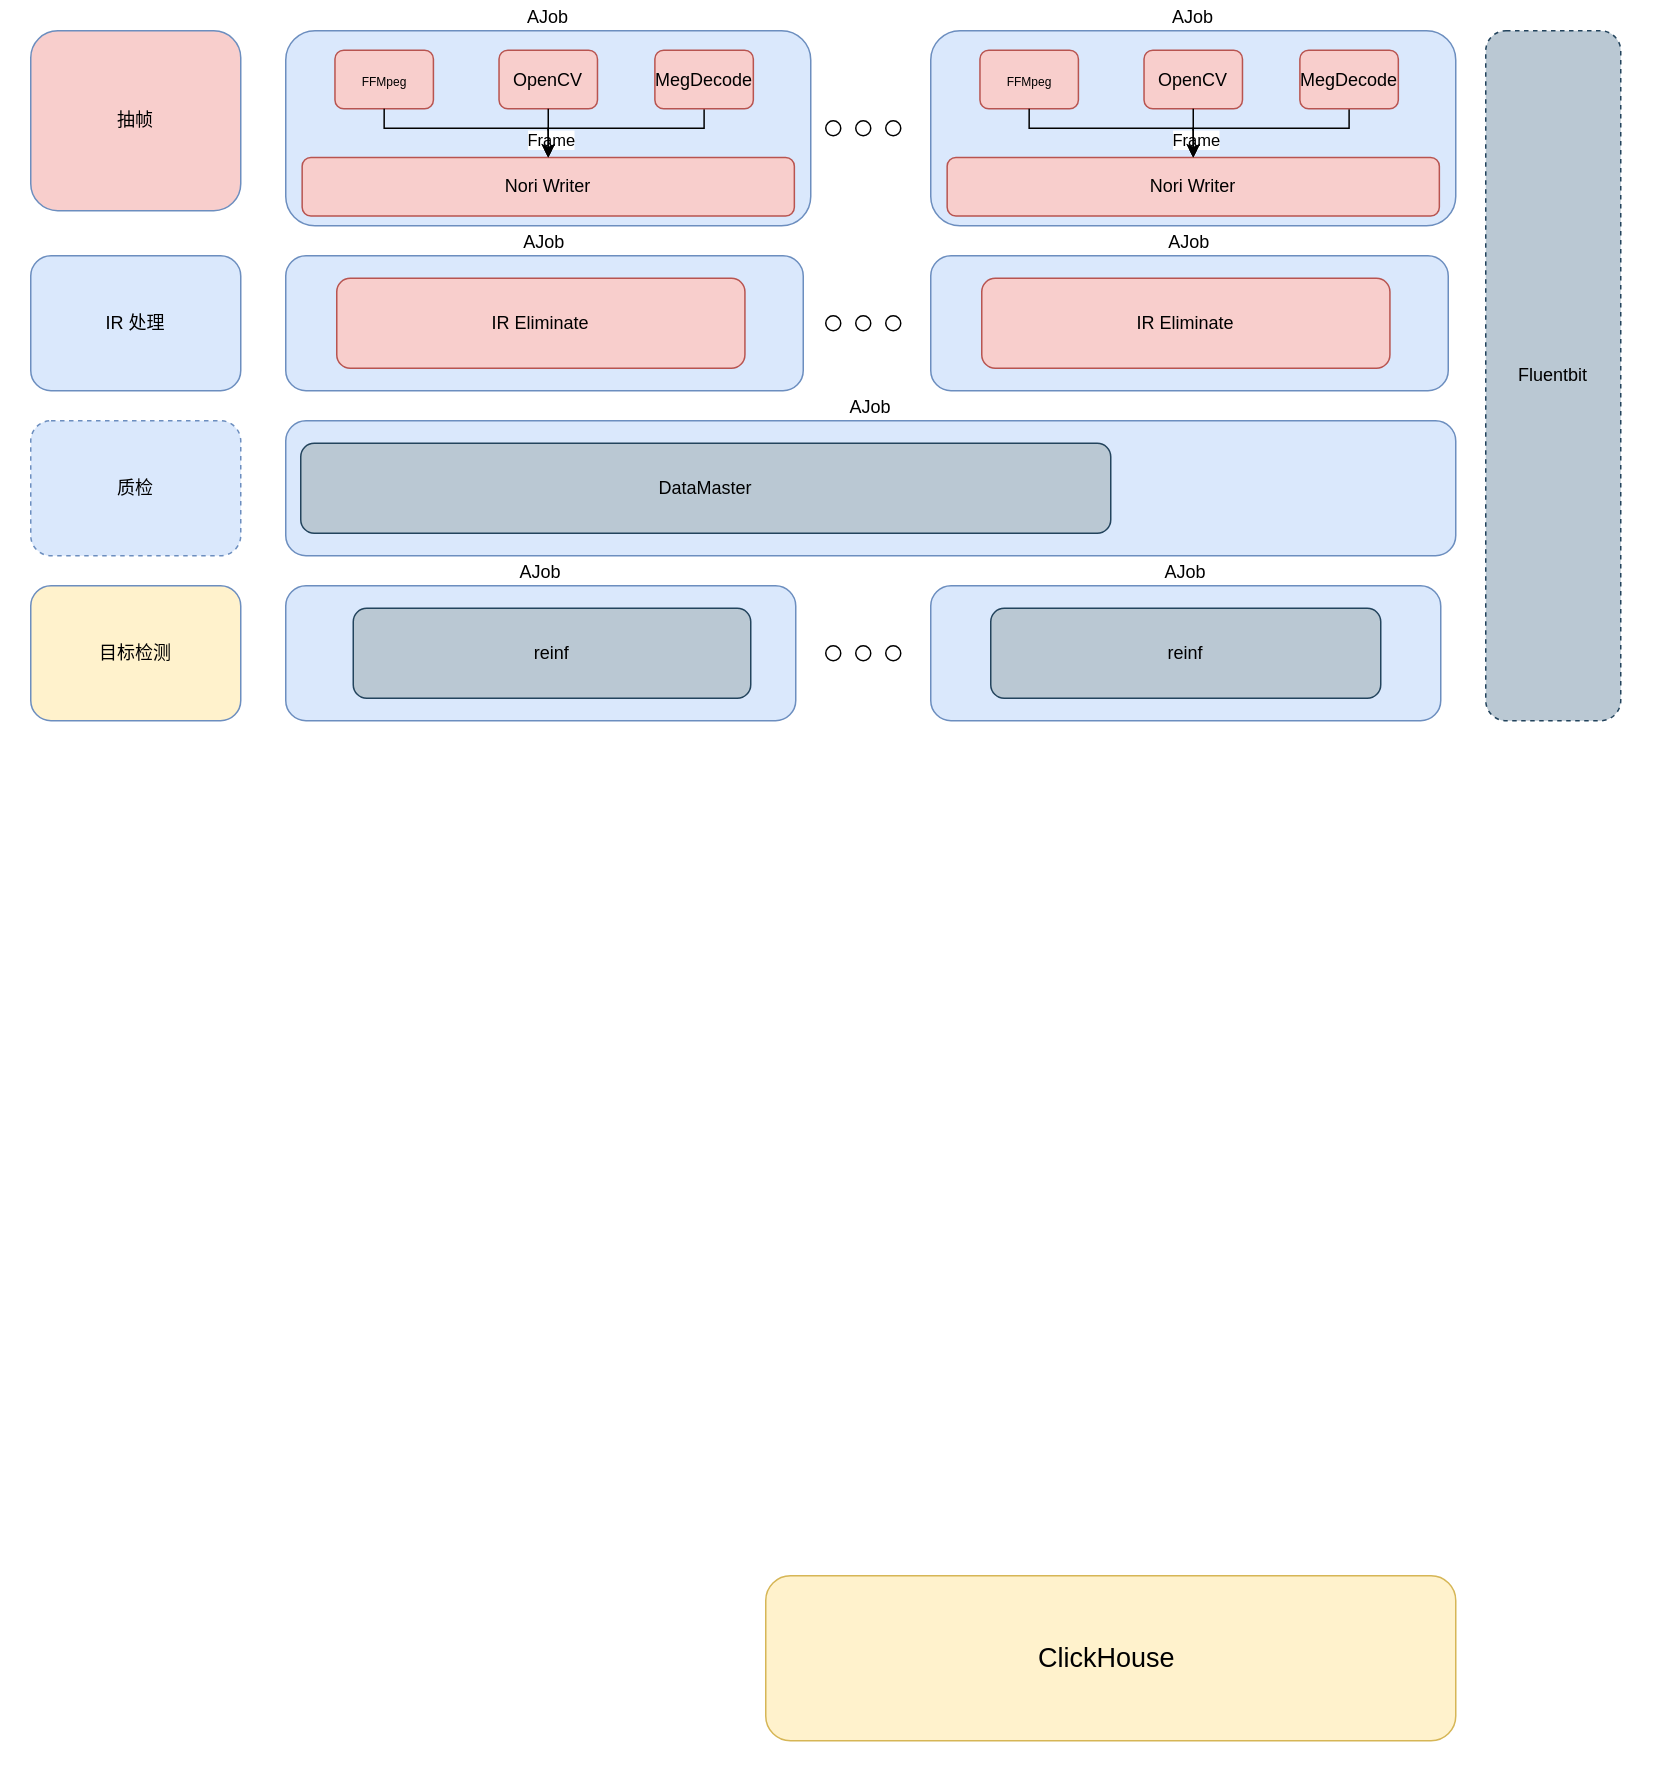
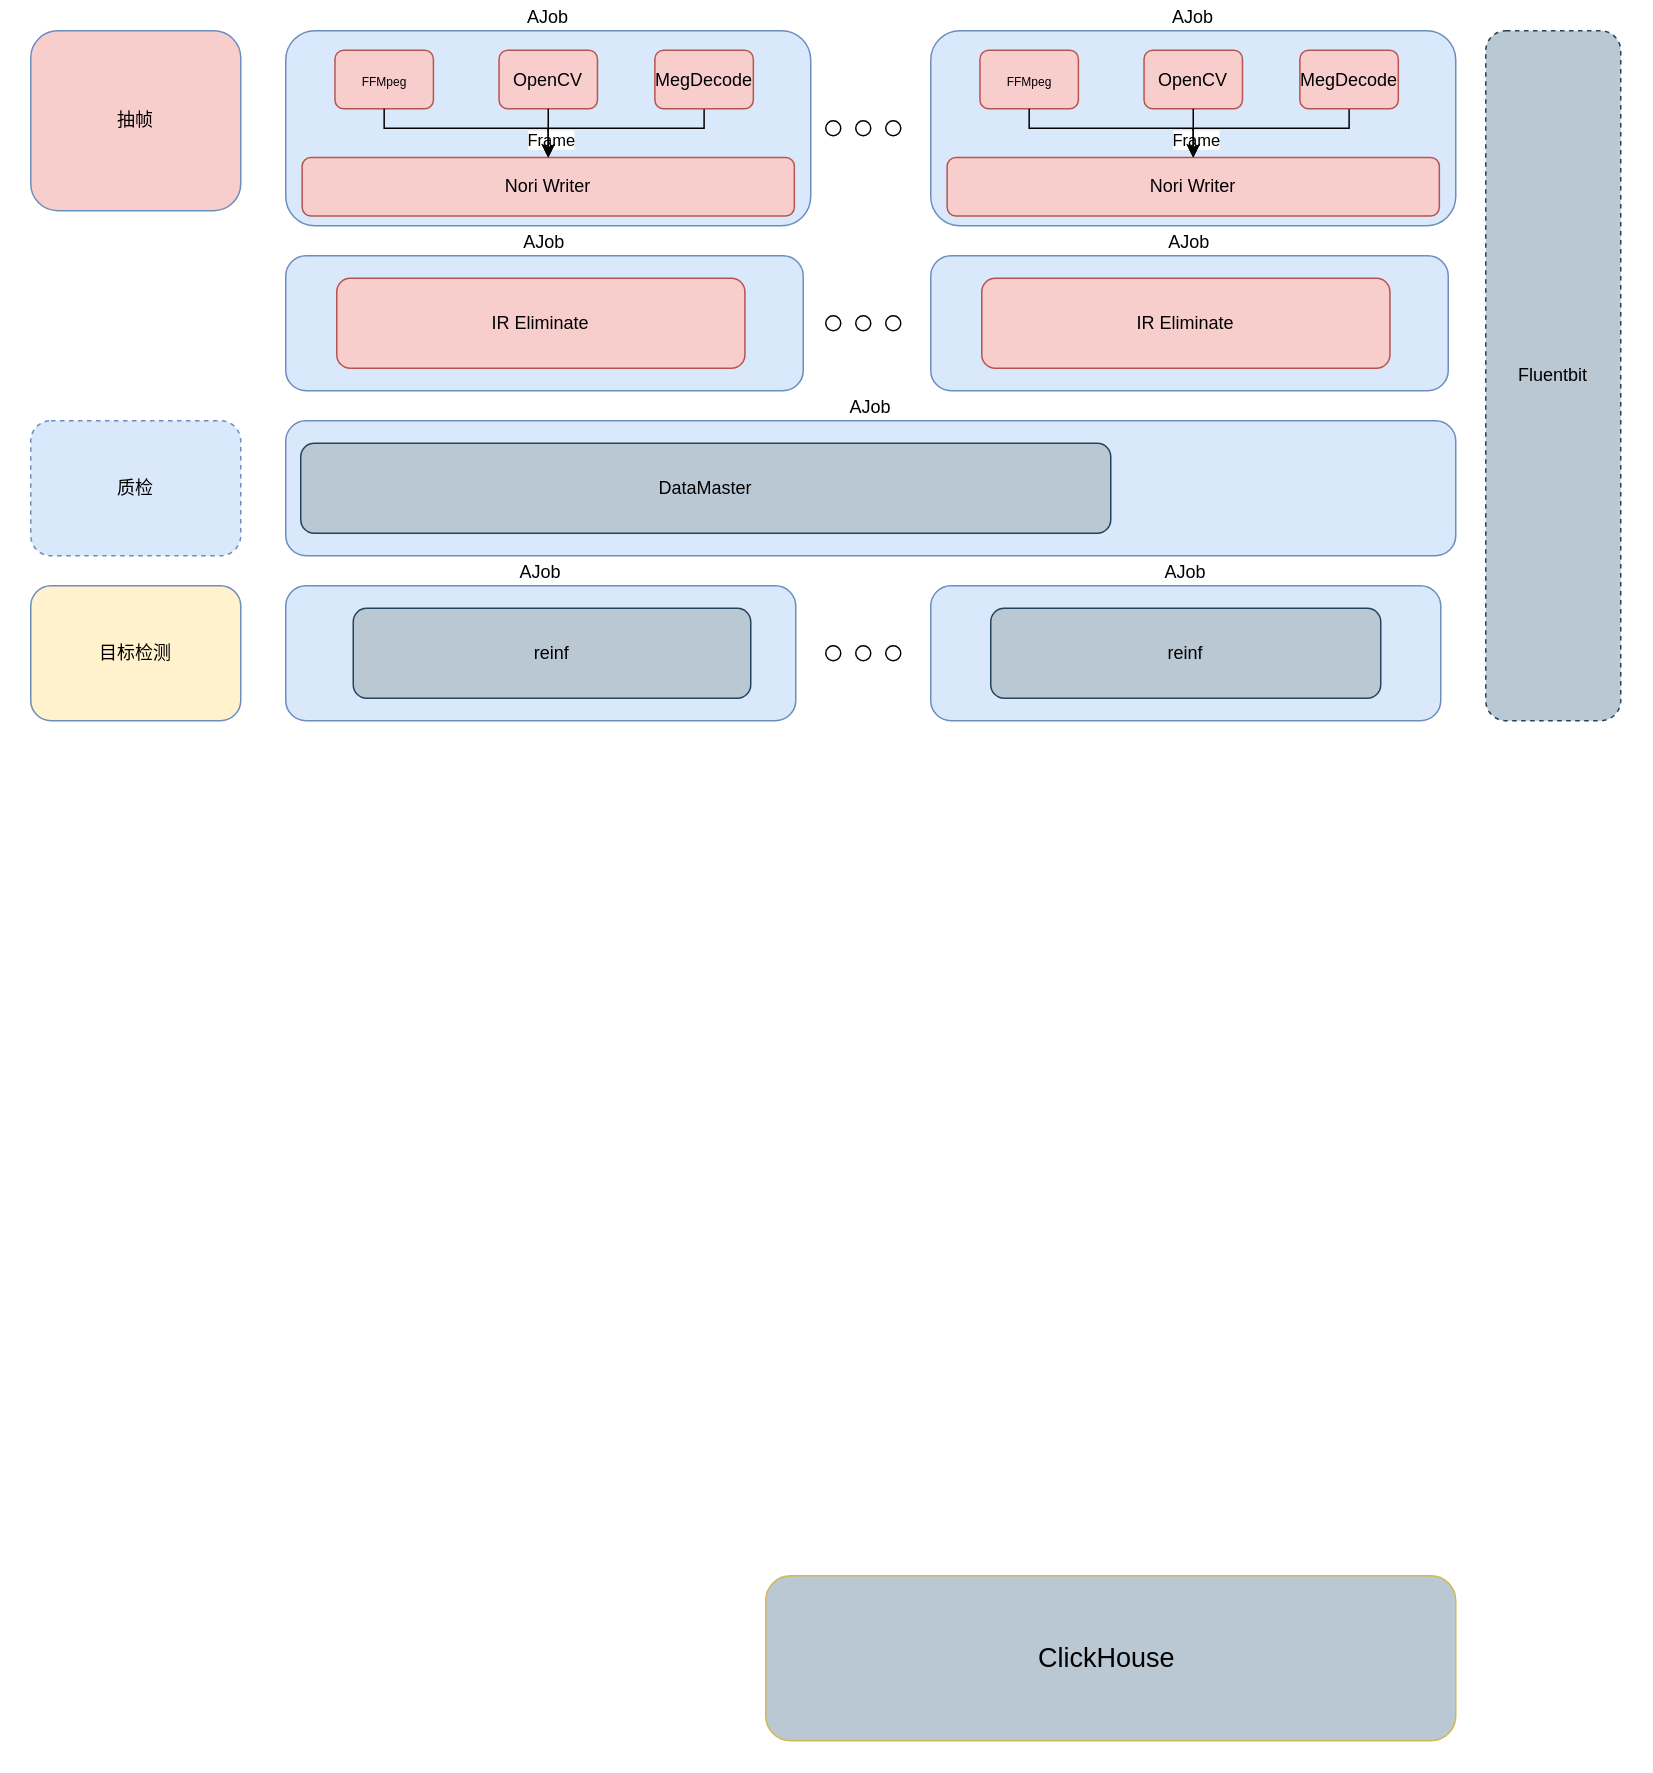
node "IR 处理": removed
node "ClickHouse": fillcolor #fff2cc -> #bac8d3
